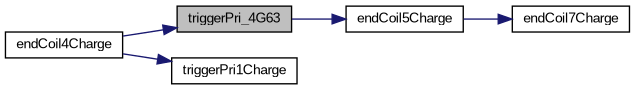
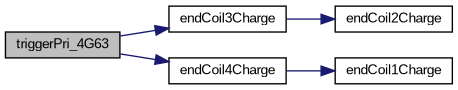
node "endCoil5Charge": label "endCoil5Charge" -> "endCoil3Charge"
node "endCoil7Charge": label "endCoil7Charge" -> "endCoil2Charge"
edge "endCoil4Charge" -> "triggerPri_4G63": reversed
node "triggerPri1Charge": label "triggerPri1Charge" -> "endCoil1Charge"
